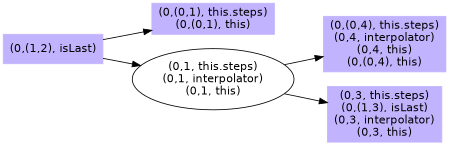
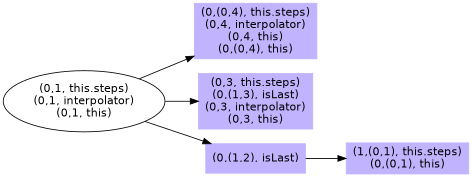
node "(0,(0,1), this.steps) (0,(0,1), this)": label "(0,(0,1), this.steps) (0,(0,1), this)" -> "(1,(0,1), this.steps) (0,(0,1), this)"
edge "(0,(1,2), isLast)" -> "(0,1, this.steps) (0,1, interpolator) (0,1, this)": reversed
